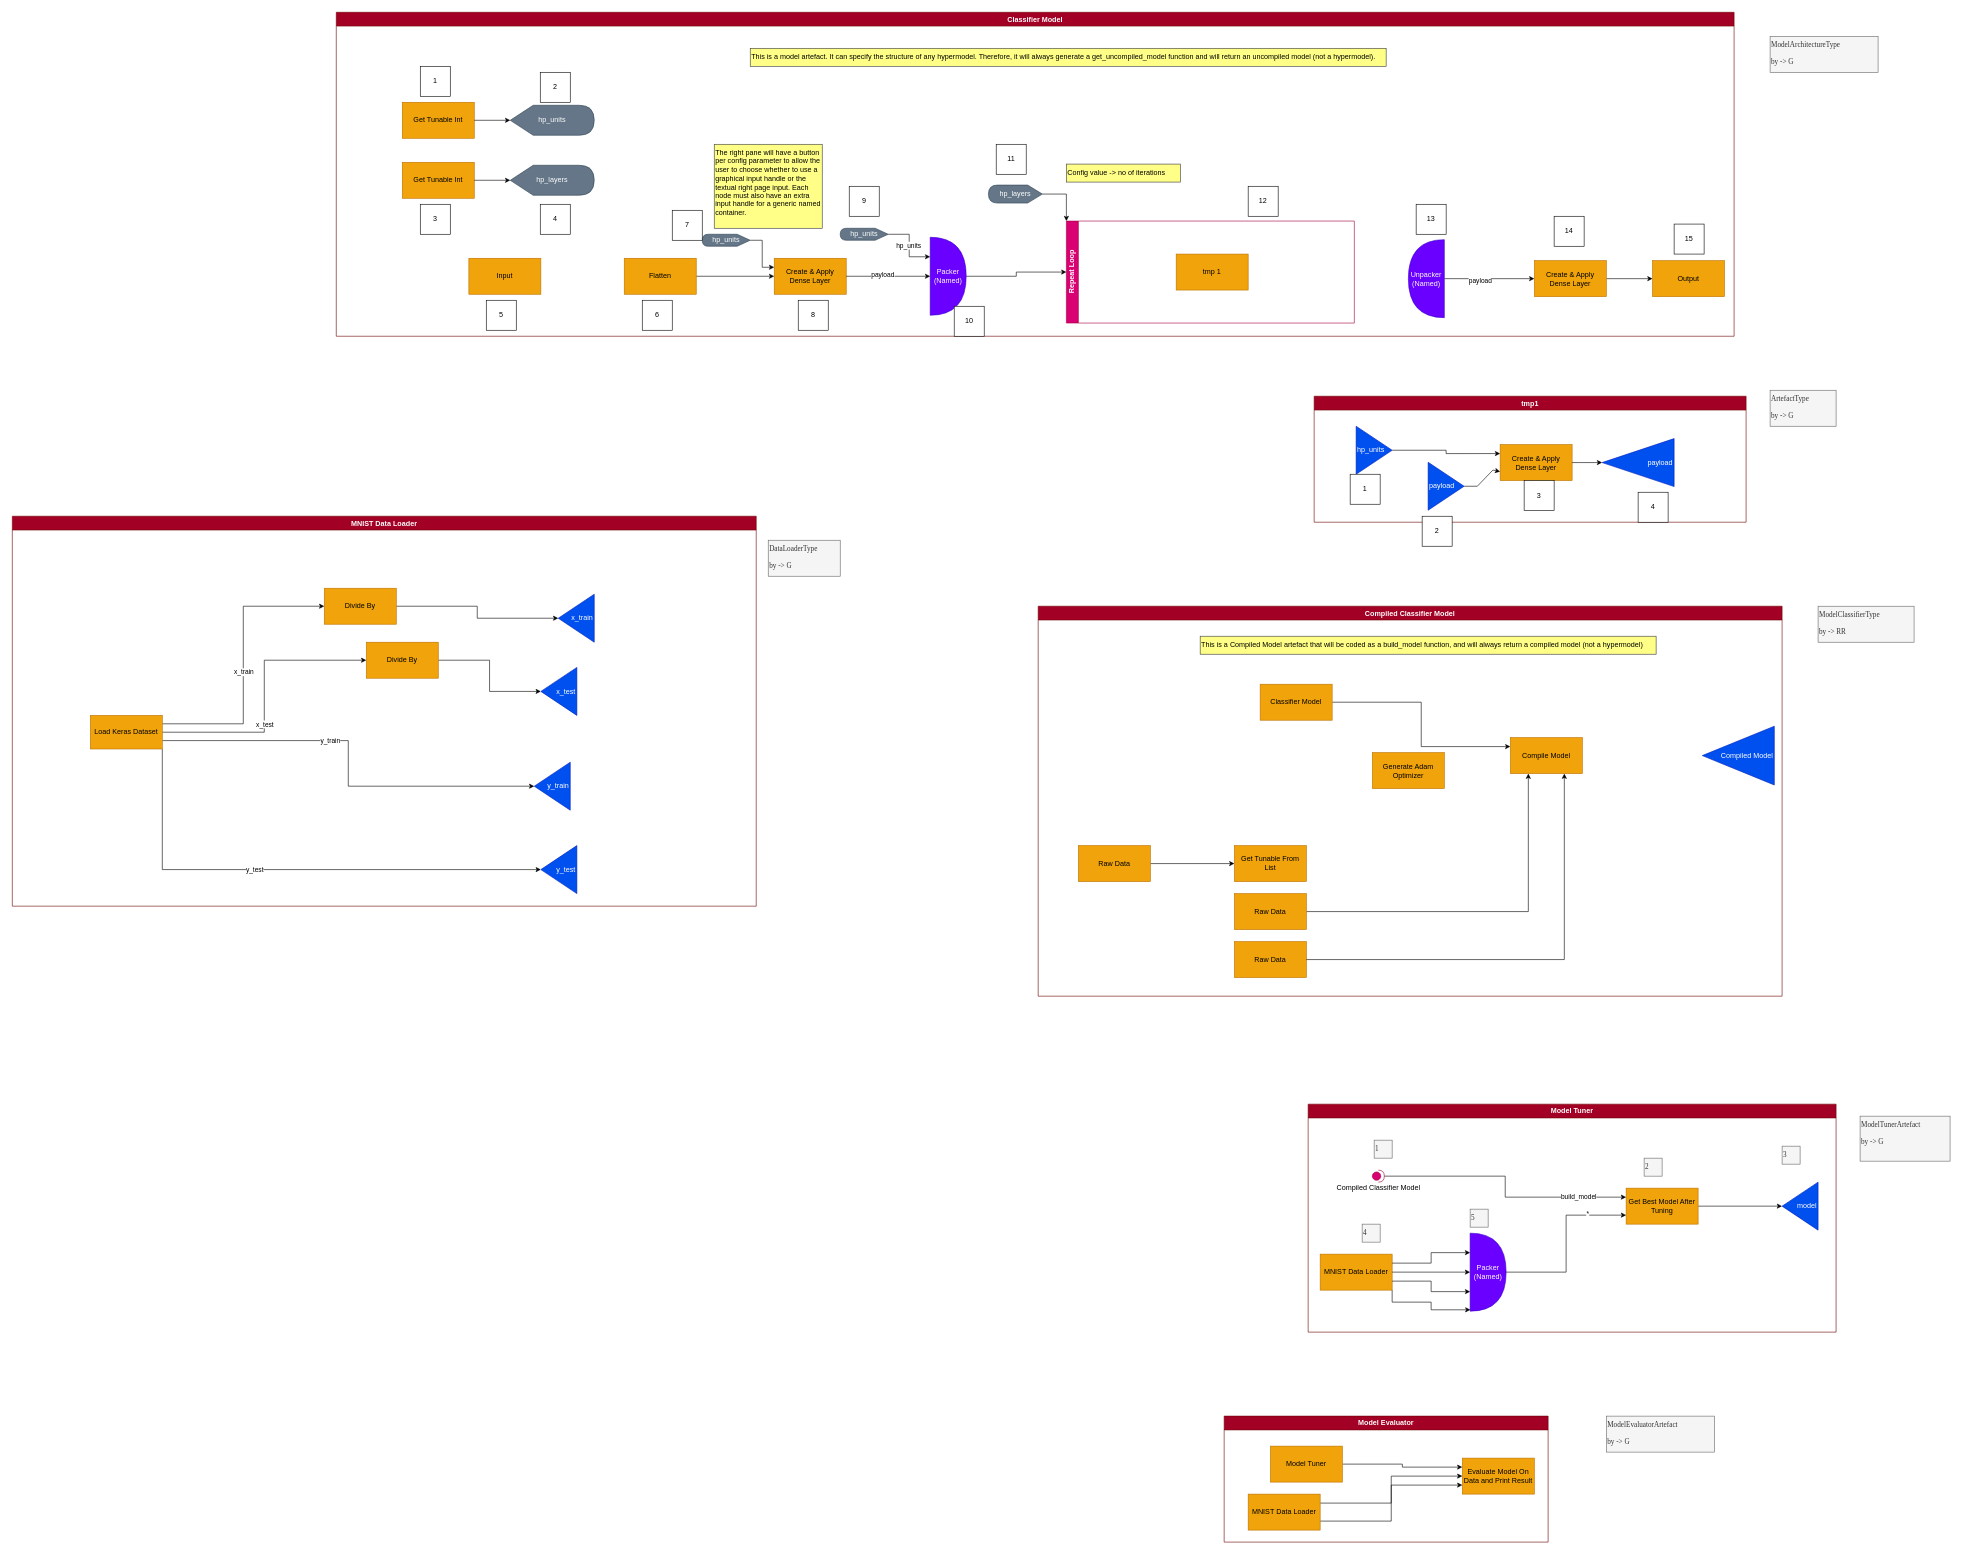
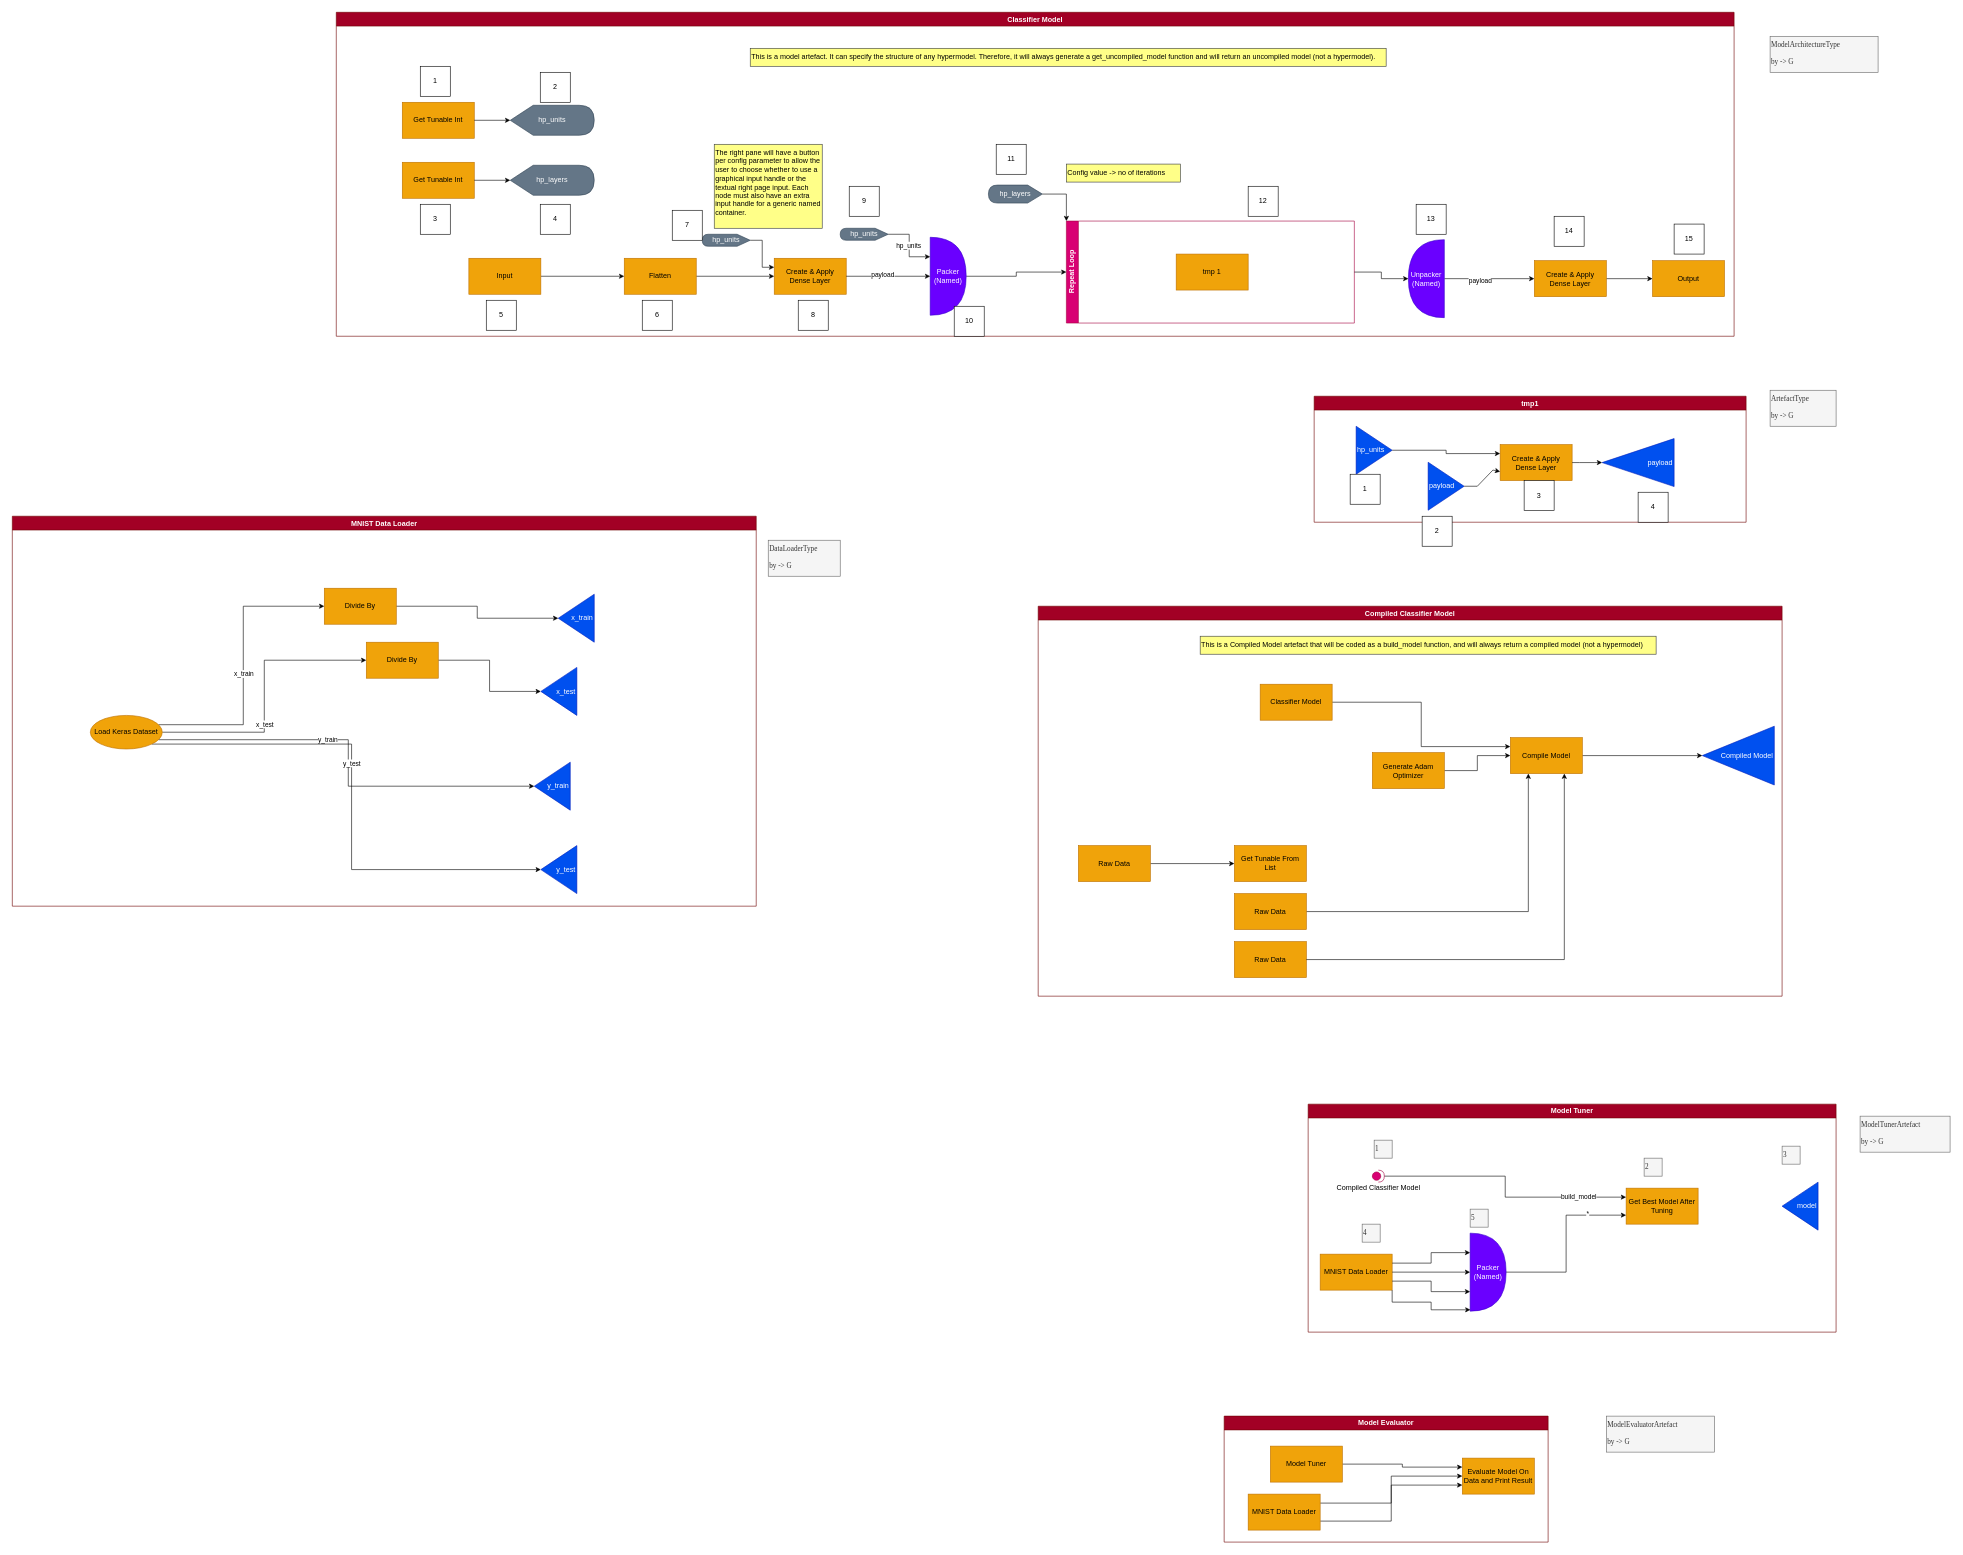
edge "Input" -> "Flatten": added
edge "Repeat Loop" -> "Unpacker (Named)": added
node "ModelClassifierType by -> RR": removed
node "Load Keras Dataset": shape rectangle -> ellipse
edge "Compile Model" -> "Compiled Model": added
edge "Generate Adam Optimizer" -> "Compile Model": added
node "ModelTunerArtefact by -> G": size 90x45 -> 90x36
edge "Get Best Model After Tuning" -> "model": removed
